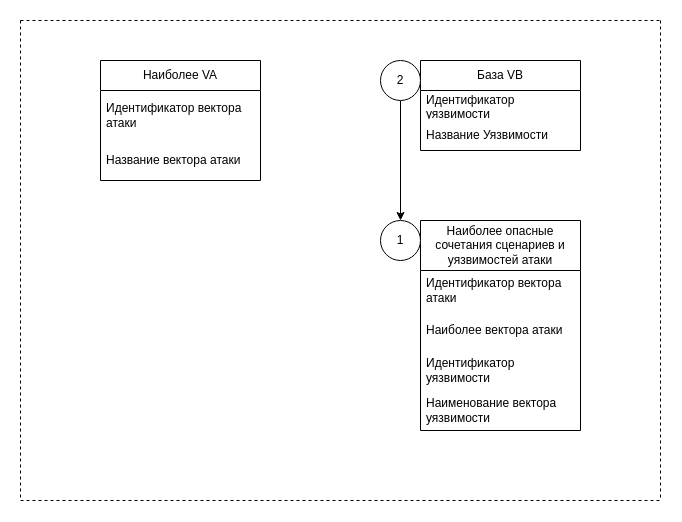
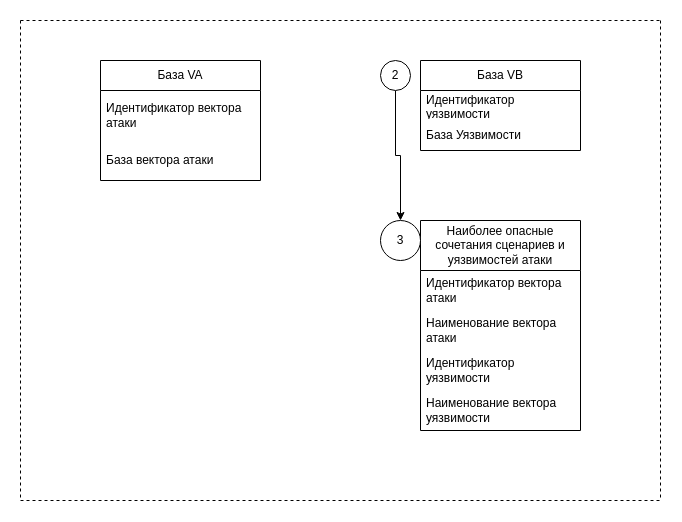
node "Наиболее VA": label "Наиболее VA" -> "База VA"
node "2": size 40x40 -> 30x30
node "Название Уязвимости": label "Название Уязвимости" -> "База Уязвимости"
node "Название вектора атаки": label "Название вектора атаки" -> "База вектора атаки"
node "1": label "1" -> "3"
node "Наиболее вектора атаки": label "Наиболее вектора атаки" -> "Наименование вектора атаки"
